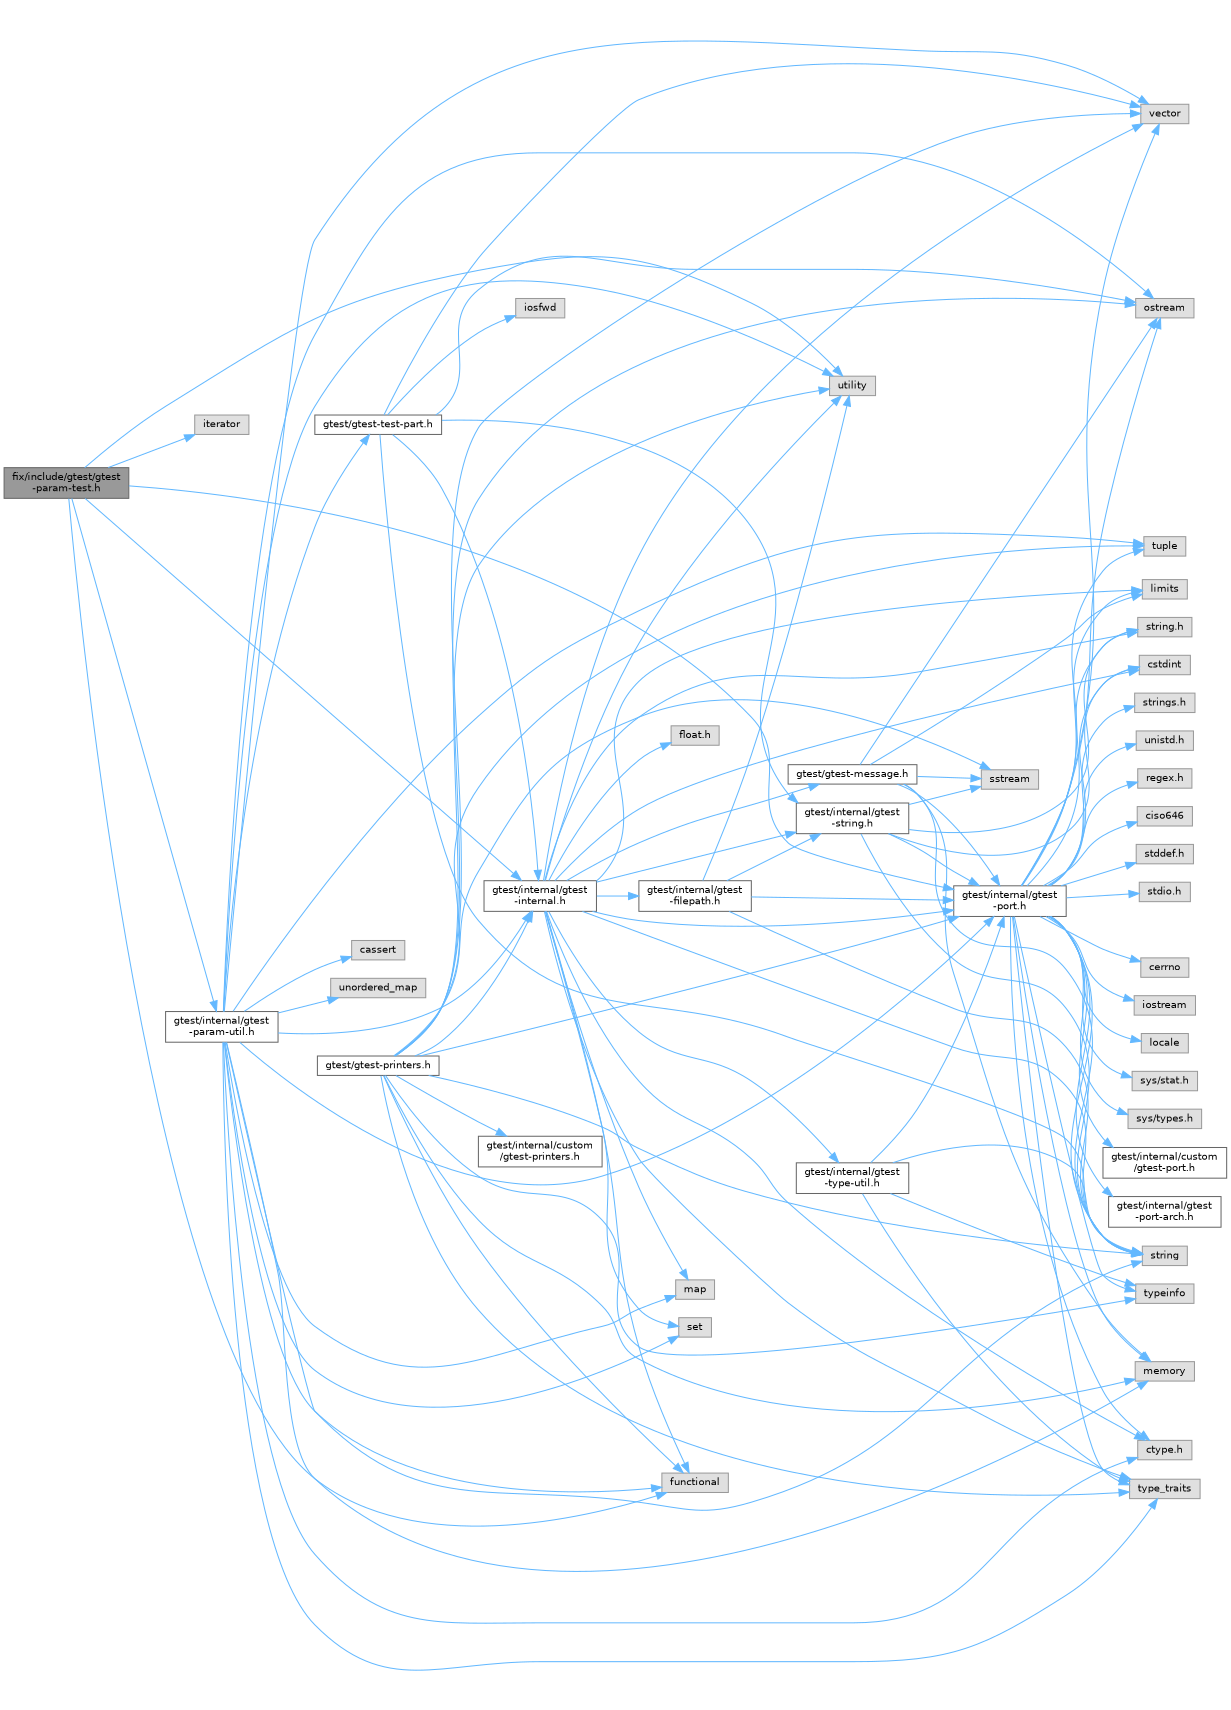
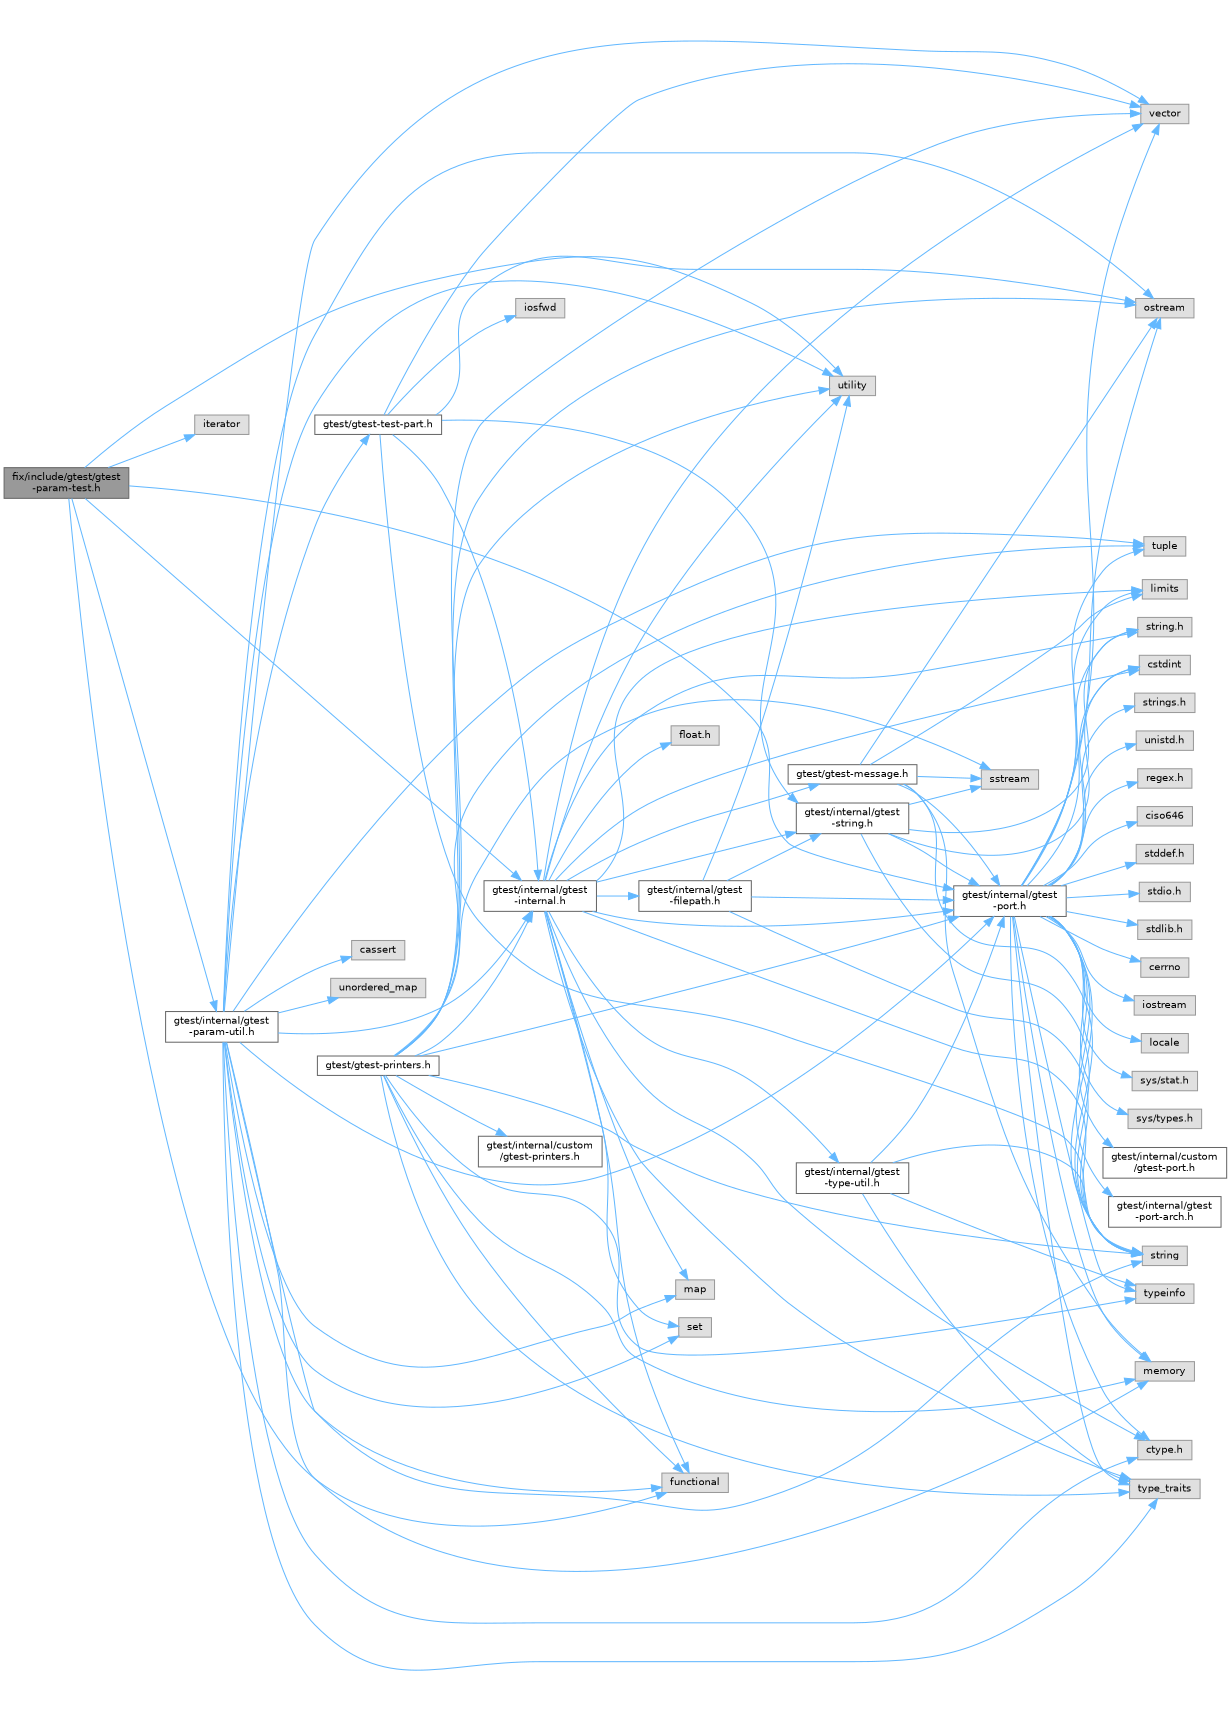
node "stdlib.h": added
